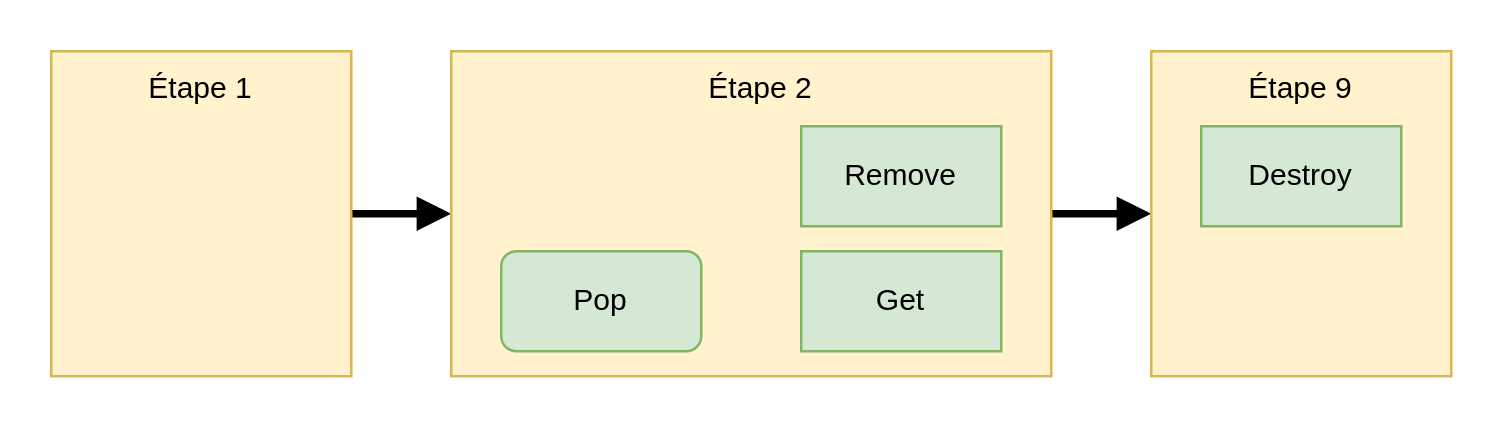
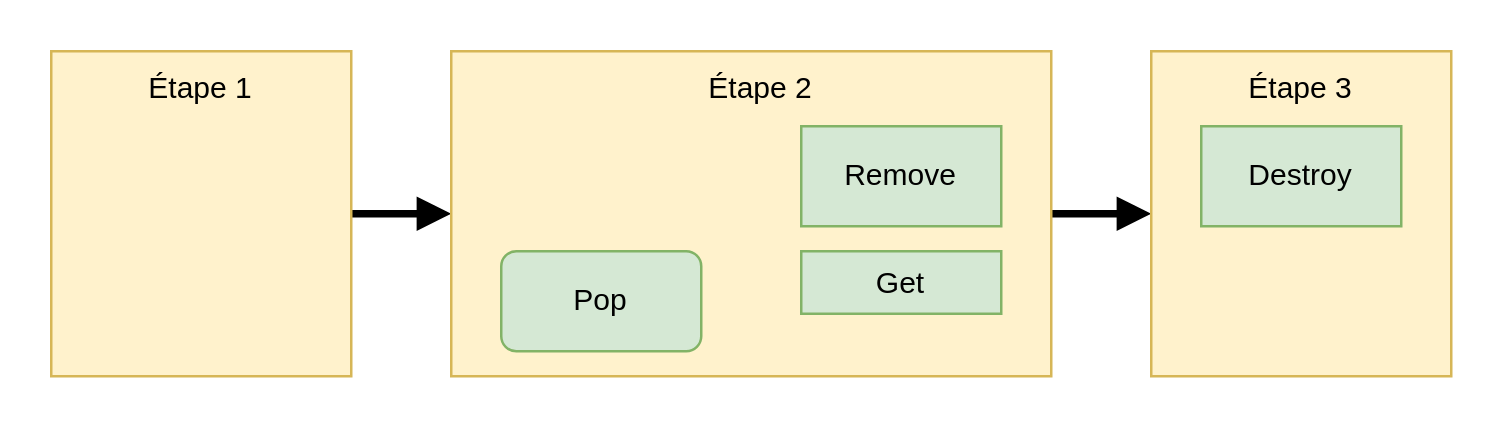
node "Étape 9": label "Étape 9" -> "Étape 3"
node "Get": size 200x100 -> 200x63
